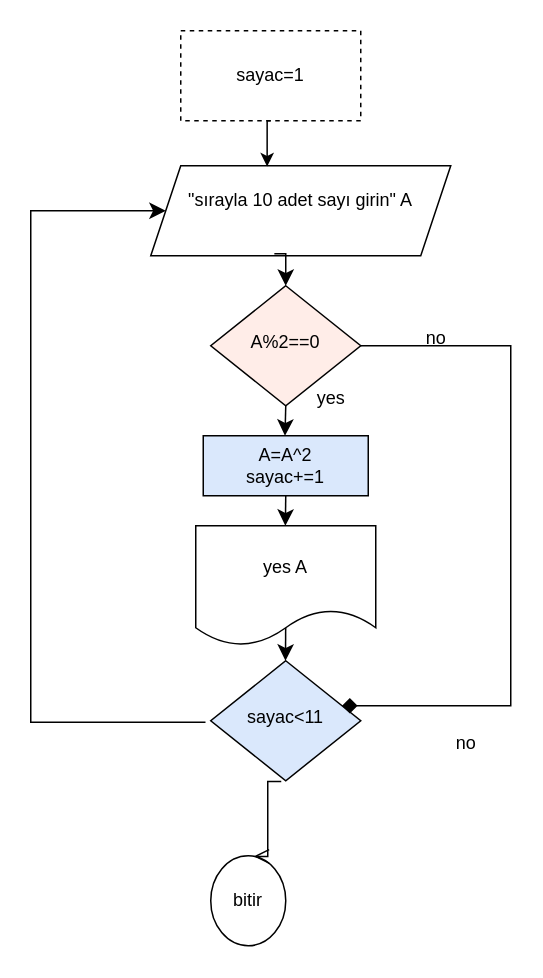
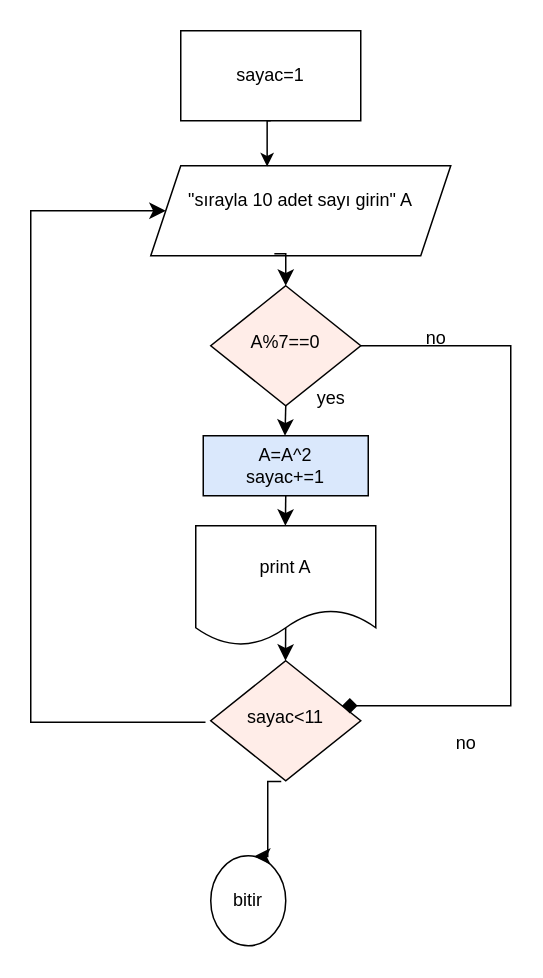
node "sayac=1": style dashed -> solid
node "A%2==0": label "A%2==0" -> "A%7==0"
node "yes A": label "yes A" -> "print A"
node "sayac<11": fillcolor #dae8fc -> #ffede8
edge "sayac<11" -> "bitir": arrowhead open -> classic
